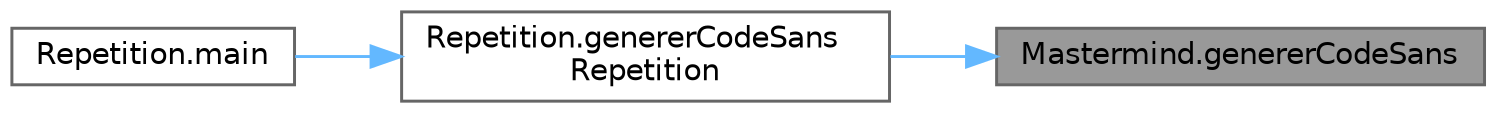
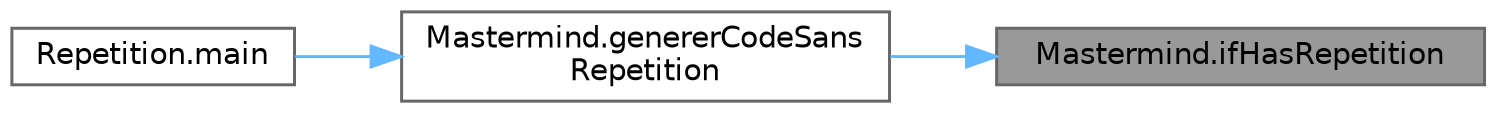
node "Repetition.genererCodeSans Repetition": label "Repetition.genererCodeSans Repetition" -> "Mastermind.genererCodeSans Repetition"
node "Mastermind.genererCodeSans": label "Mastermind.genererCodeSans" -> "Mastermind.ifHasRepetition"
